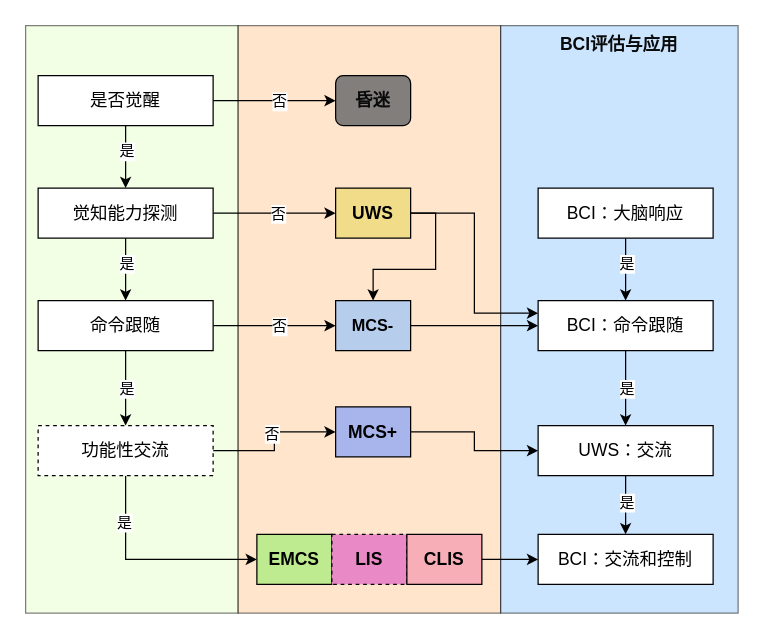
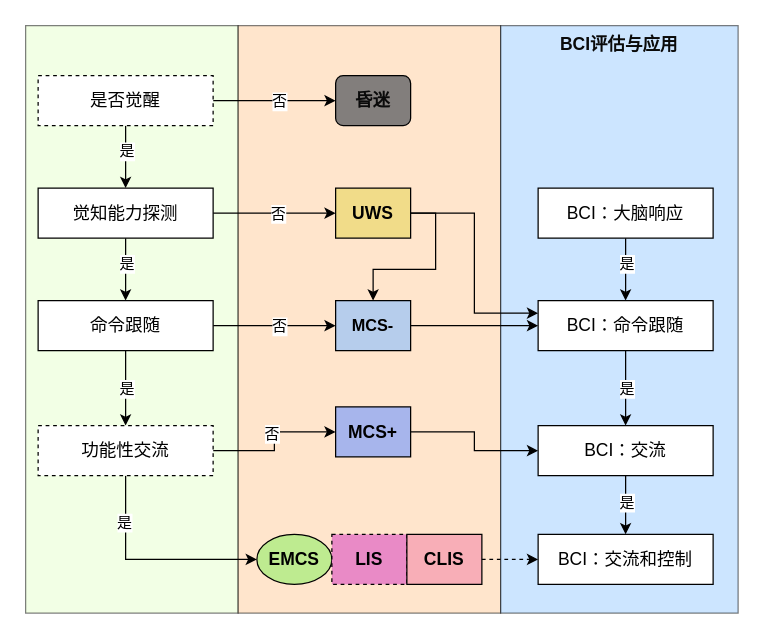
node "是否觉醒": style solid -> dashed
node "UWS：交流": label "UWS：交流" -> "BCI：交流"
node "EMCS": shape rectangle -> ellipse
edge "CLIS" -> "BCI：交流和控制": style solid -> dashed
